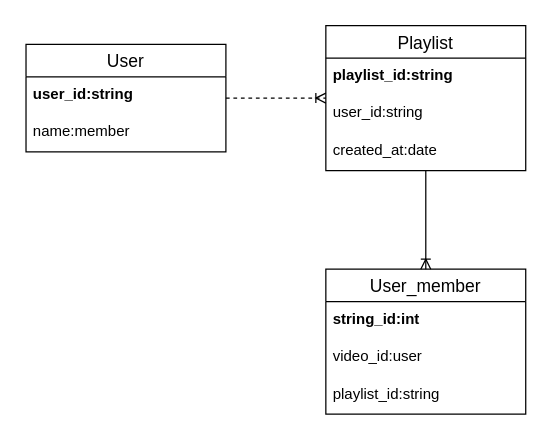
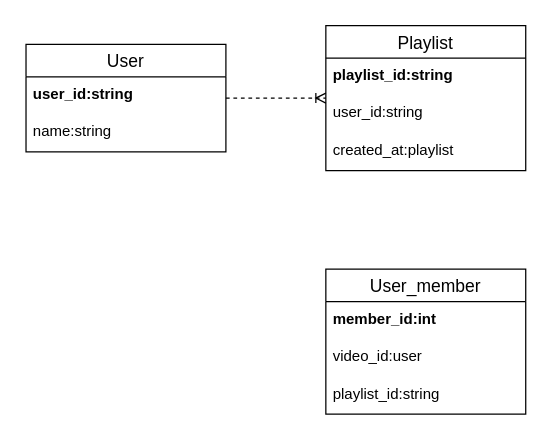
node "name:member": label "name:member" -> "name:string"
node "created_at:date": label "created_at:date" -> "created_at:playlist"
edge "Playlist" -> "User_member": removed
node "string_id:int": label "string_id:int" -> "member_id:int"
